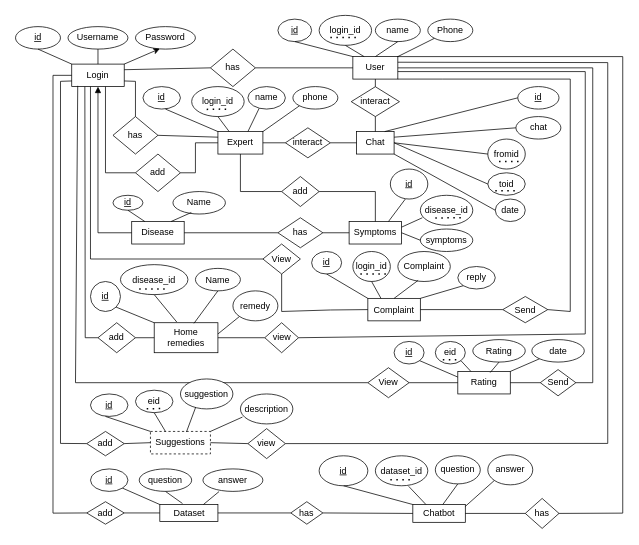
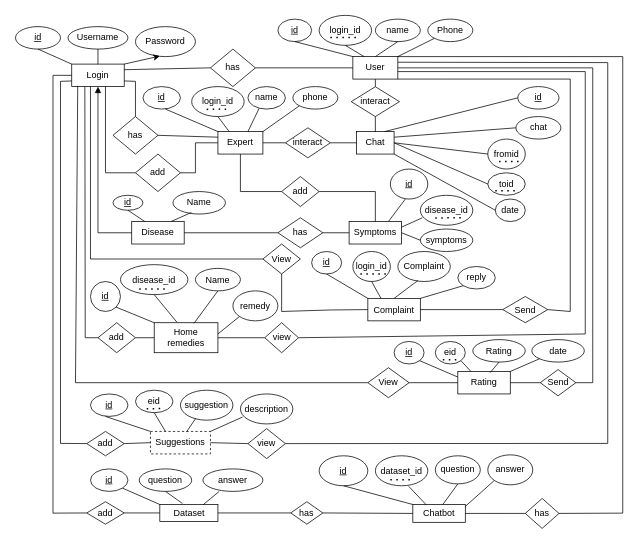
node "Password": size 60x23 -> 60x30
node "suggestion": moved (207, 394) -> (207, 405)
